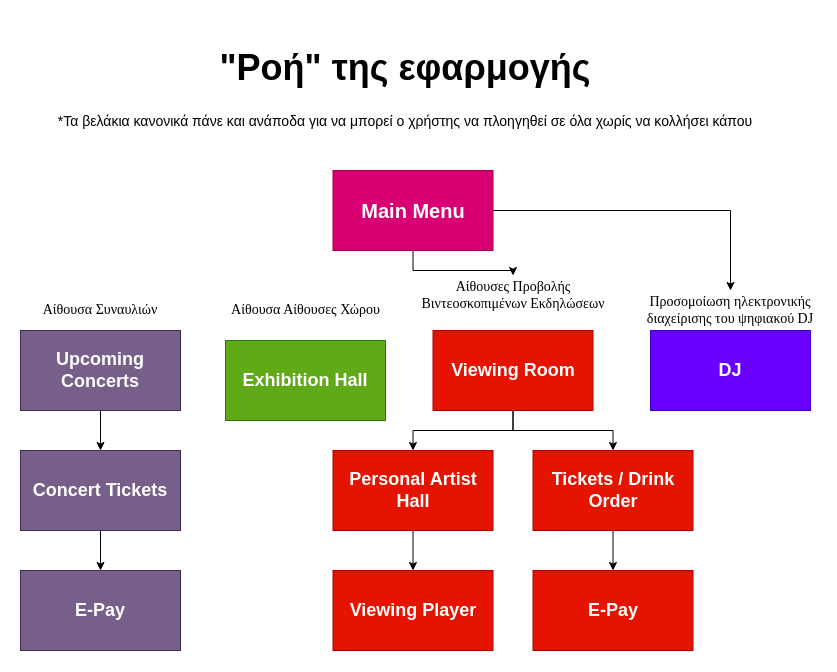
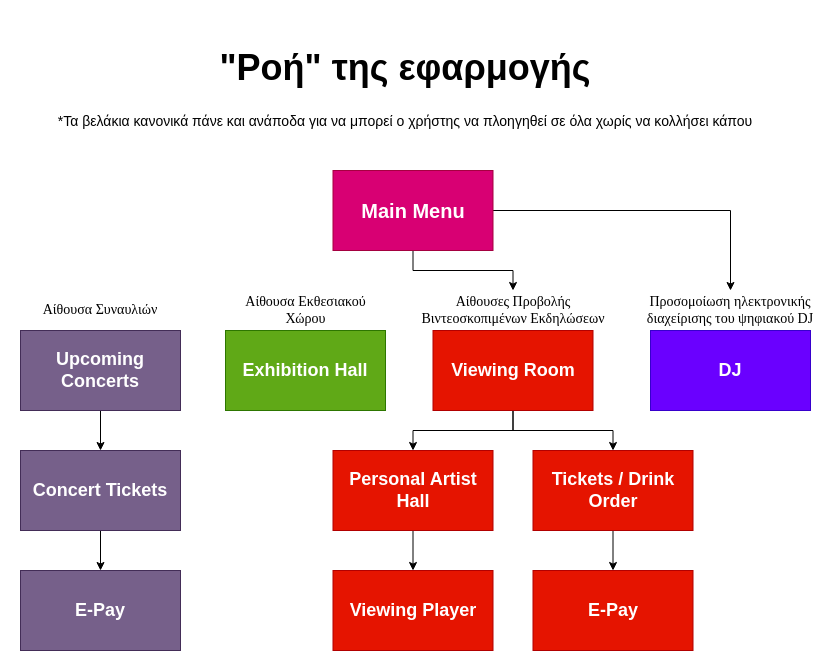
node "Αίθουσες Προβολής Βιντεοσκοπιμένων Εκδηλώσεων": moved (513, 296) -> (513, 311)
node "Αίθουσα Αίθουσες Χώρου": label "Αίθουσα Αίθουσες Χώρου" -> "Αίθουσα Εκθεσιακού Χώρου"
node "Exhibition Hall": moved (306, 381) -> (306, 371)
